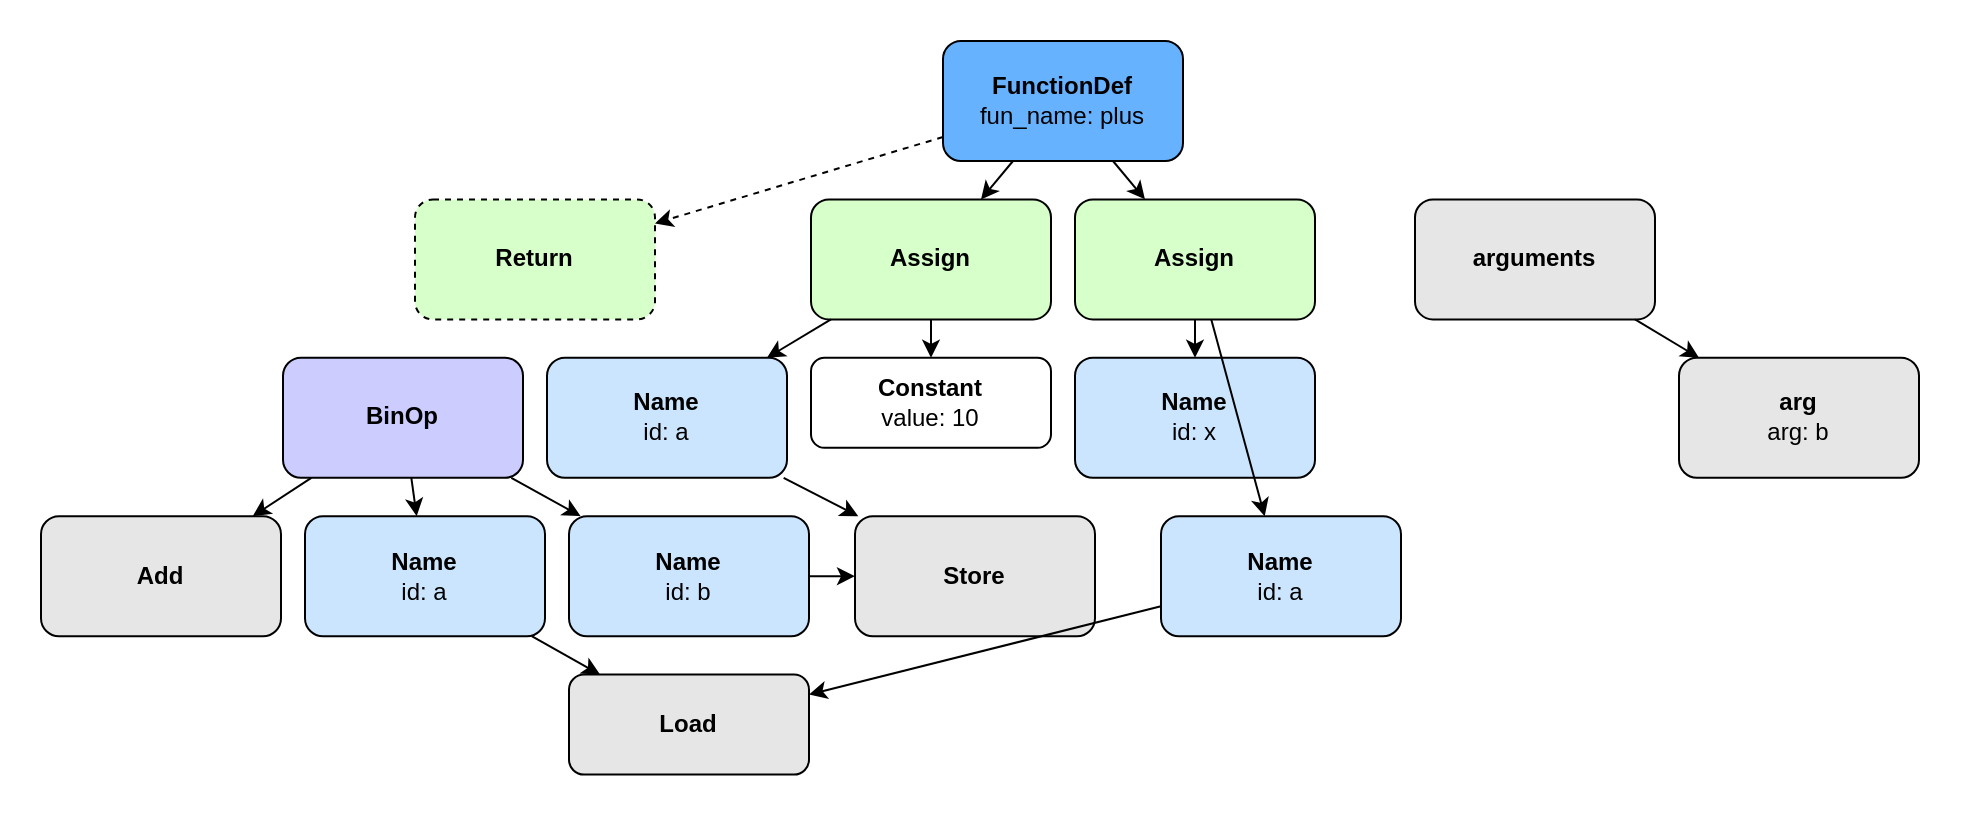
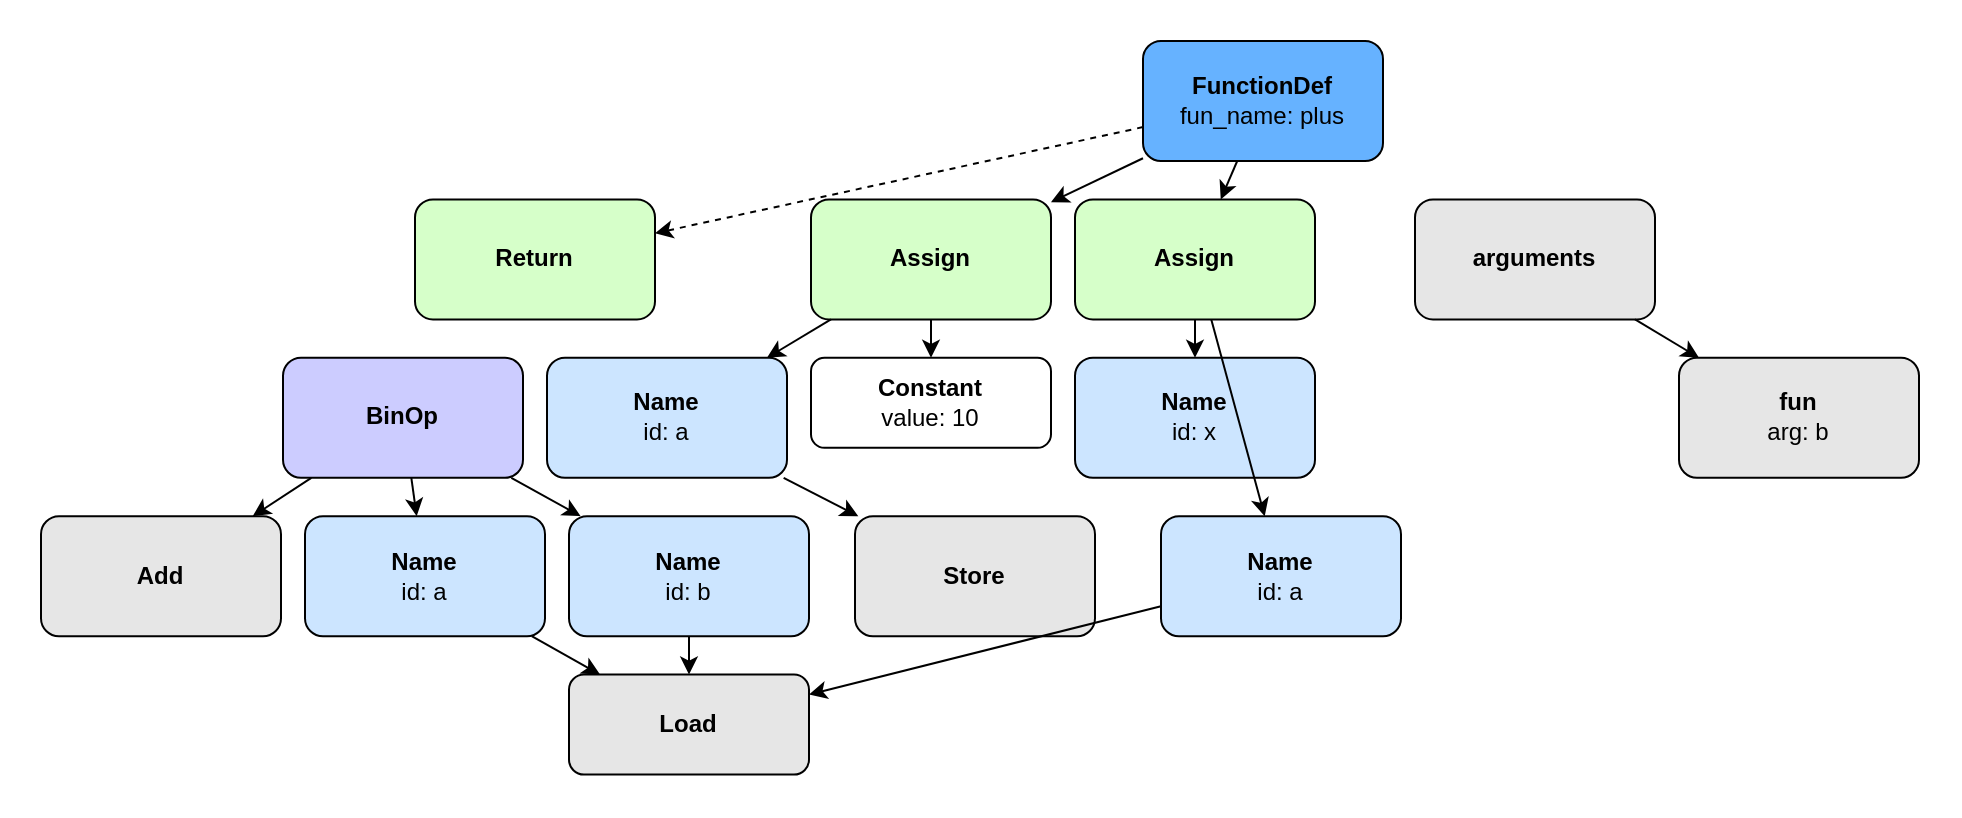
node "FunctionDef fun_name: plus": moved (1063, 101) -> (1263, 101)
node "Return": style dashed -> solid
node "arg arg: b": label "arg arg: b" -> "fun arg: b"
edge "Name id: b" -> "Store": now "Name id: b" -> "Load"
